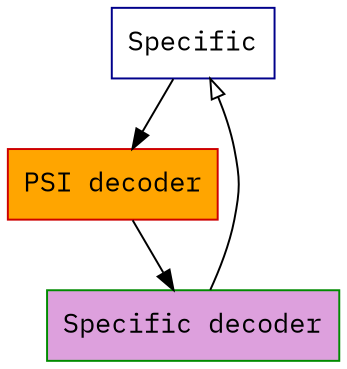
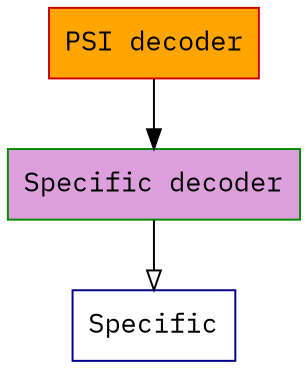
edge "Specific" -> "PSI decoder": removed
